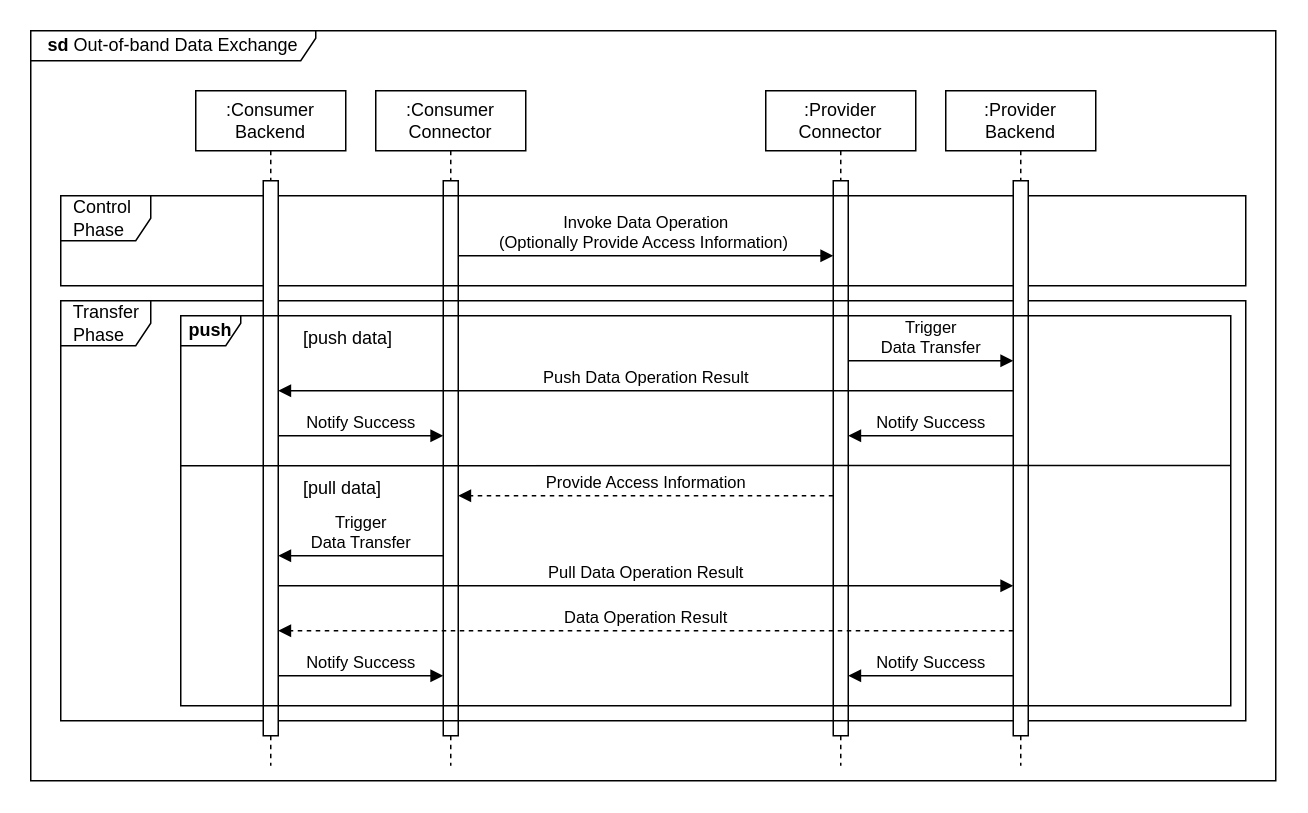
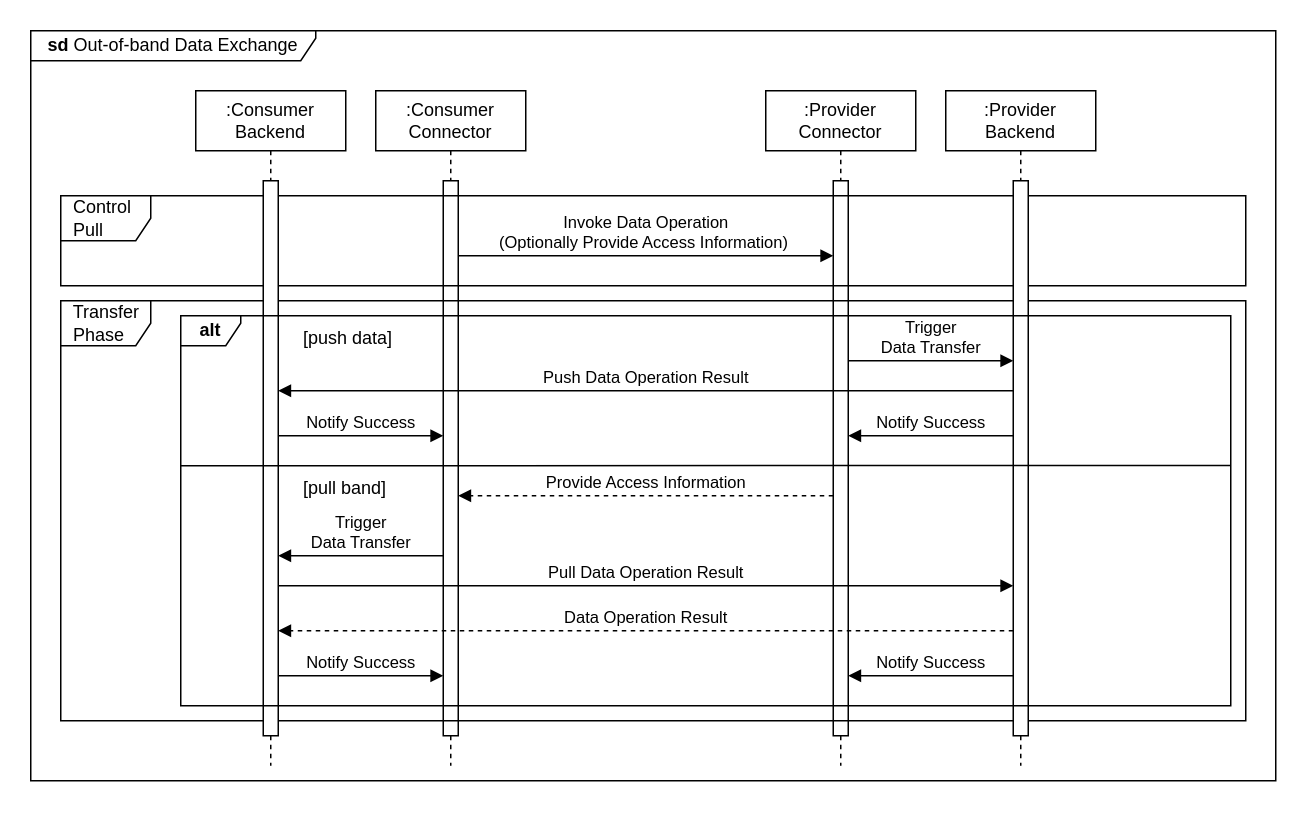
node "Control Phase": label "Control Phase" -> "Control Pull"
node "push": label "push" -> "alt"
node "[pull data]": label "[pull data]" -> "[pull band]"
